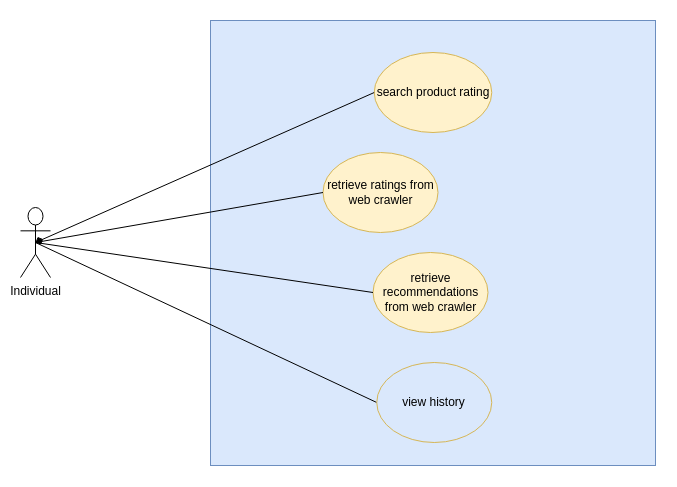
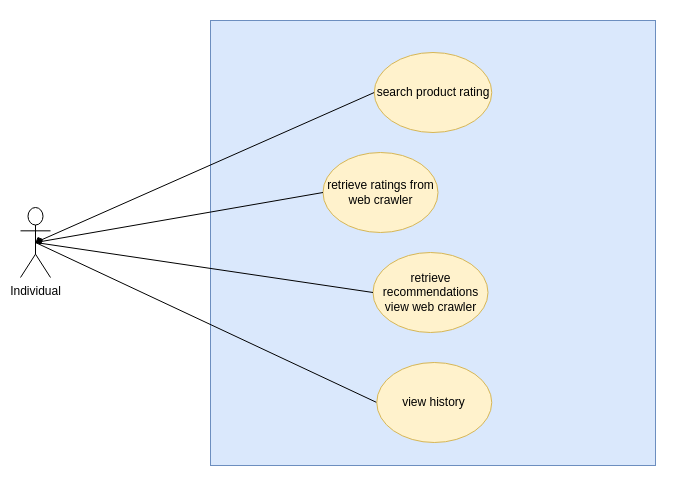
node "retrieve recommendations from web crawler": label "retrieve recommendations from web crawler" -> "retrieve recommendations view web crawler"
node "view history": fillcolor #dae8fc -> #fff2cc
